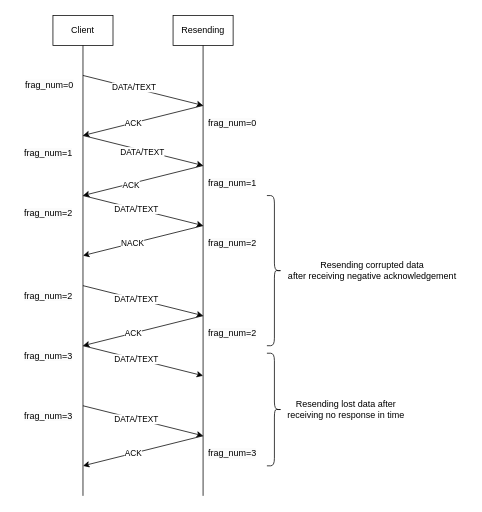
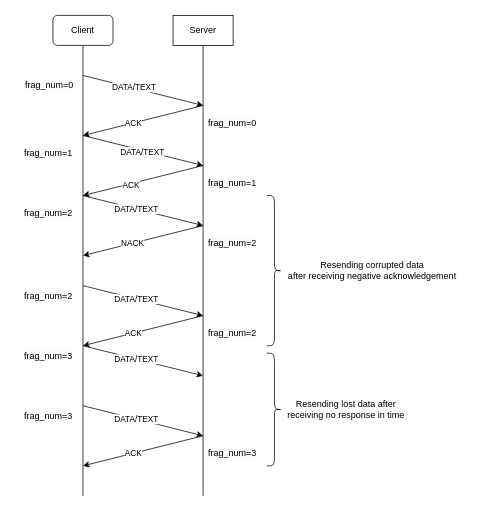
node "Client": shape rectangle -> rounded rectangle
node "Resending": label "Resending" -> "Server"
